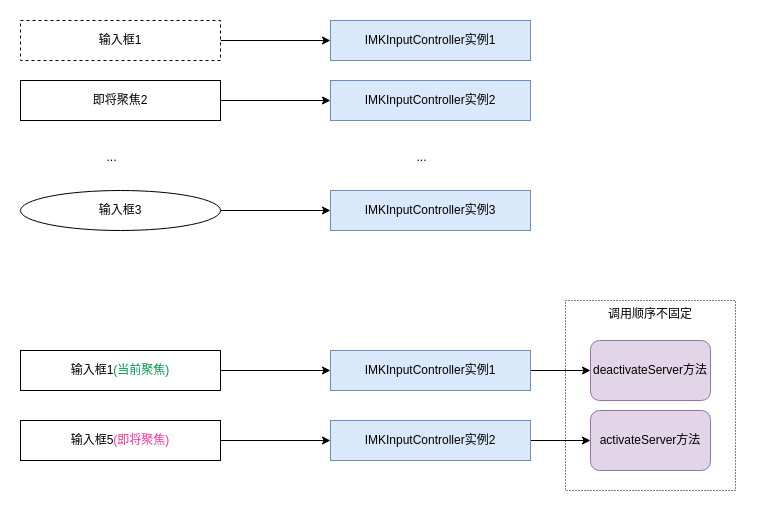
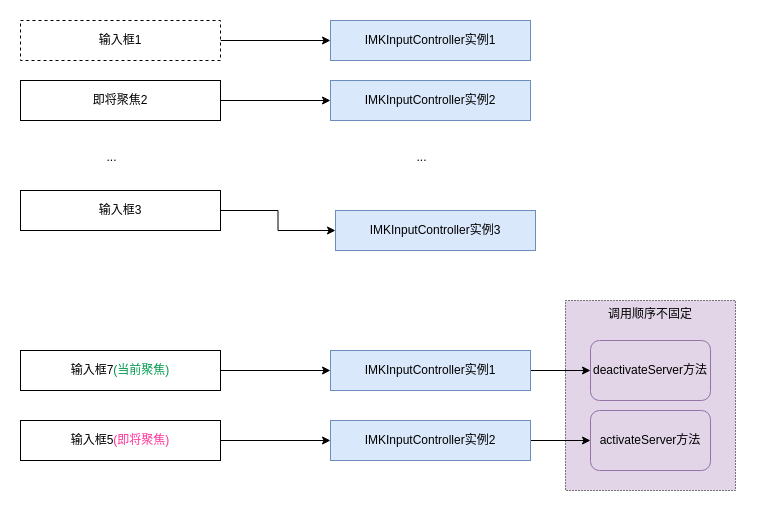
node "输入框3": shape ellipse -> rectangle
node "IMKInputController实例3": moved (431, 211) -> (436, 231)
node "调用顺序不固定": fillcolor #ffffff -> #e1d5e7
node "输入框1(当前聚焦)": label "输入框1(当前聚焦)" -> "输入框7(当前聚焦)"
